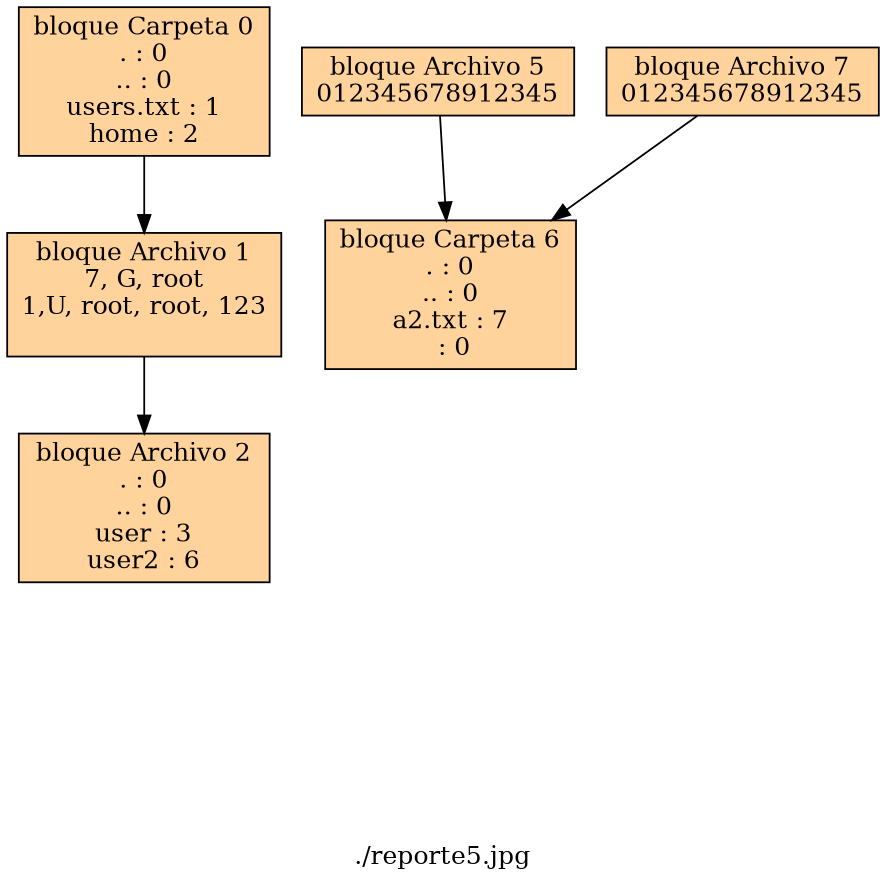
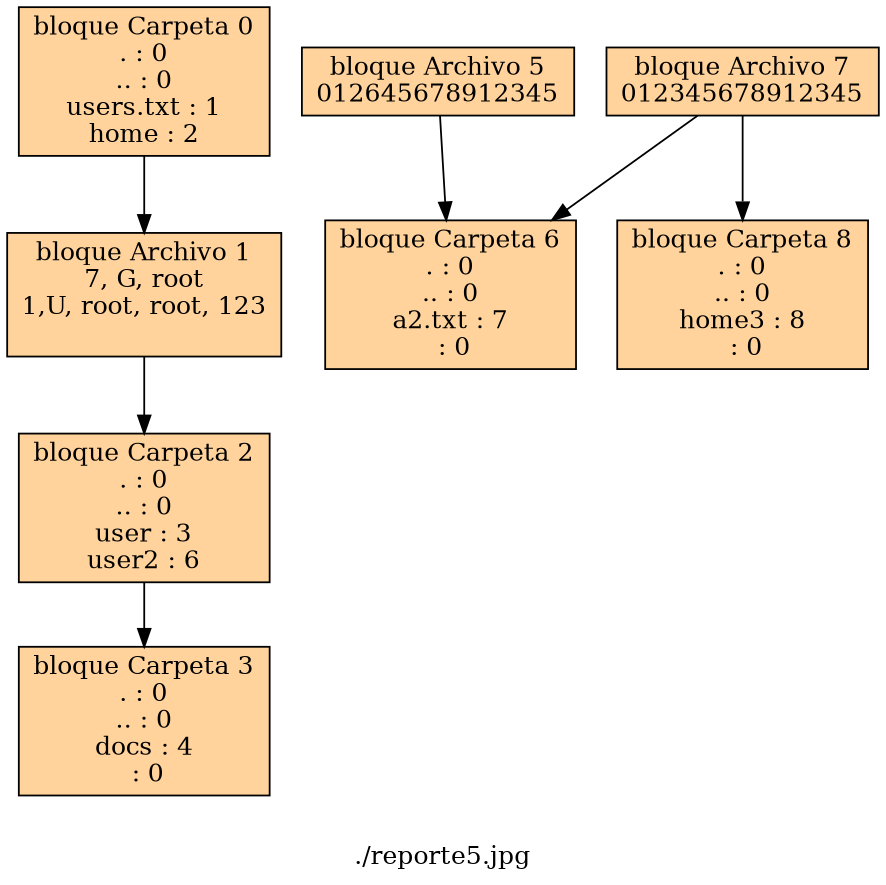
node "bloque Archivo 5 012345678912345": label "bloque Archivo 5 012345678912345" -> "bloque Archivo 5 012645678912345"
node "bloque Carpeta 8 . : 0 .. : 0 home3 : 8 : 0": added
node "bloque Archivo 2 . : 0 .. : 0 user : 3 user2 : 6": label "bloque Archivo 2 . : 0 .. : 0 user : 3 user2 : 6" -> "bloque Carpeta 2 . : 0 .. : 0 user : 3 user2 : 6"
node "bloque Carpeta 3 . : 0 .. : 0 docs : 4 : 0": added
